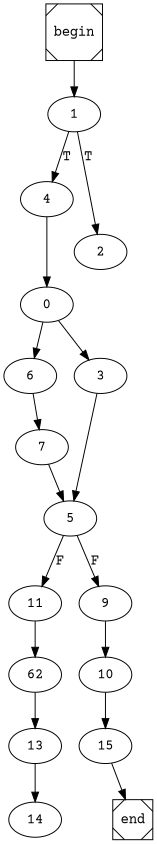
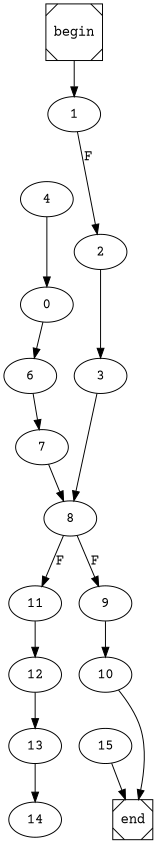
edge "1" -> "4": removed, label "T"
edge "1" -> "2": label "T" -> "F"
edge "0" -> "3": now "2" -> "3"
node "5": label "5" -> "8"
node "62": label "62" -> "12"
edge "10" -> "15": now "10" -> "end"
